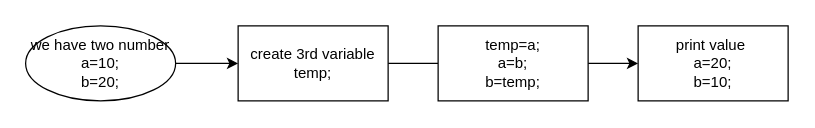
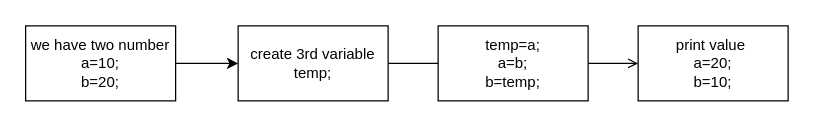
node "we have two number a=10; b=20;": shape ellipse -> rectangle
edge "temp=a; a=b; b=temp;" -> "print value a=20; b=10;": arrowhead classic -> open
